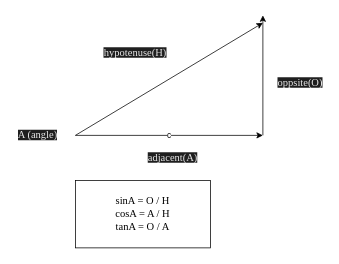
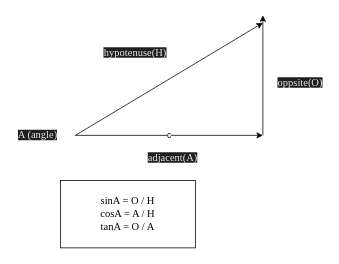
node "sinA = O / H cosA = A / H tanA = O / A": moved (143, 214) -> (128, 214)
